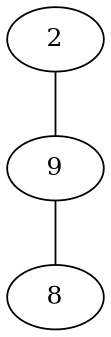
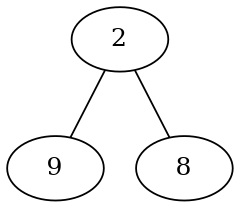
edge "9" -- "8": now "2" -- "8"
